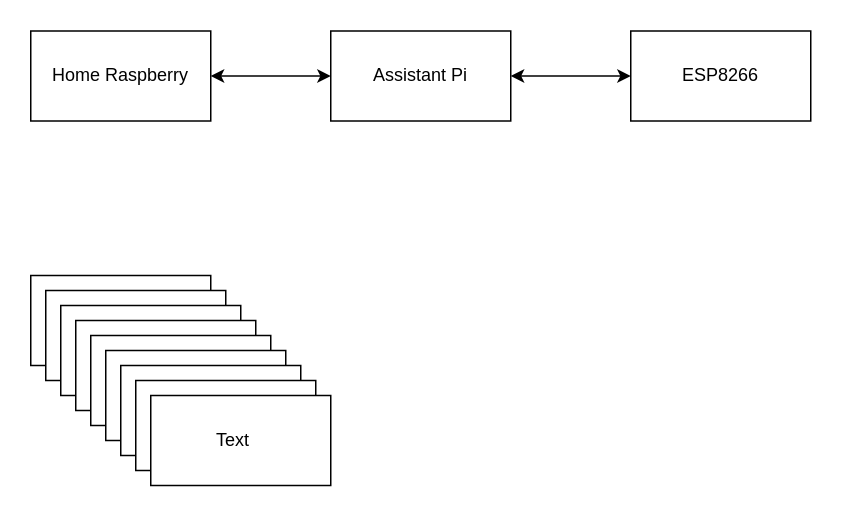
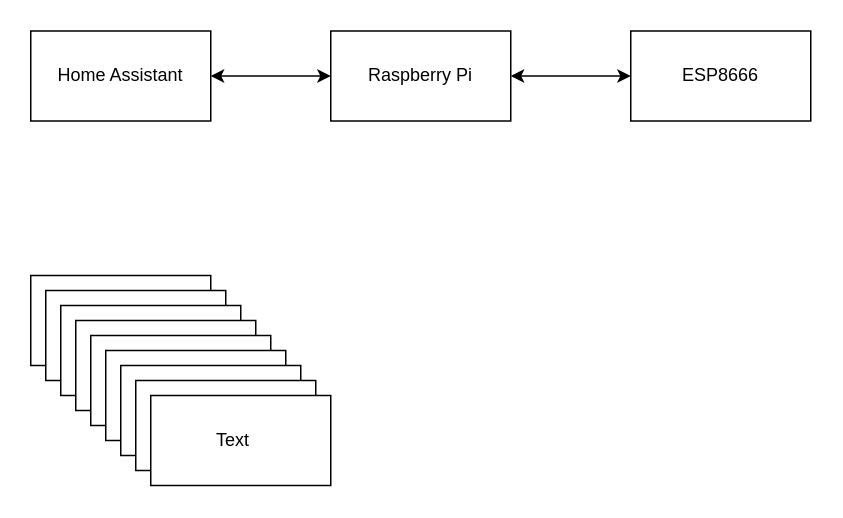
node "Home Raspberry": label "Home Raspberry" -> "Home Assistant"
node "Assistant Pi": label "Assistant Pi" -> "Raspberry Pi"
node "ESP8266": label "ESP8266" -> "ESP8666"
